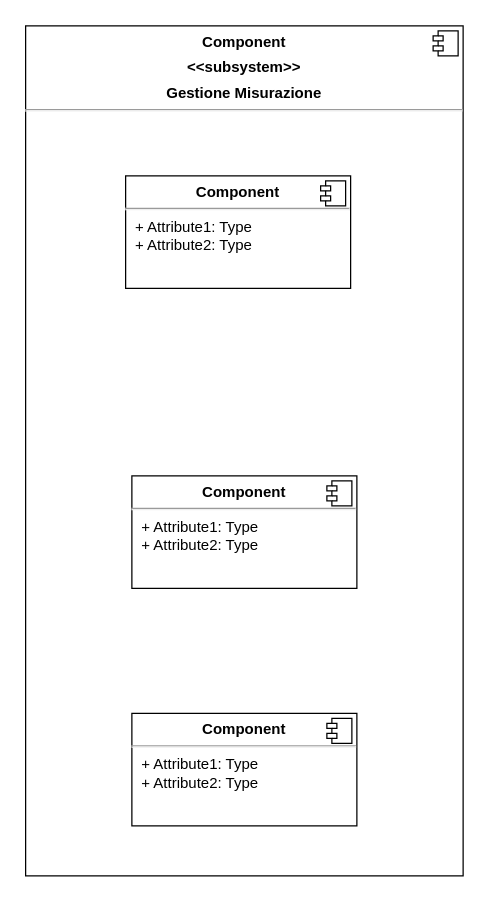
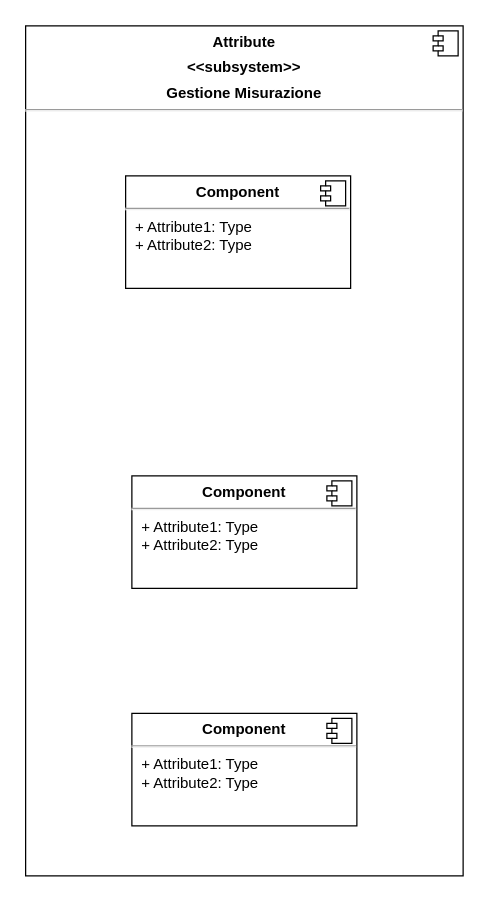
node "Component <<subsystem>> Gestione Misurazione": label "Component <<subsystem>> Gestione Misurazione" -> "Attribute <<subsystem>> Gestione Misurazione"
